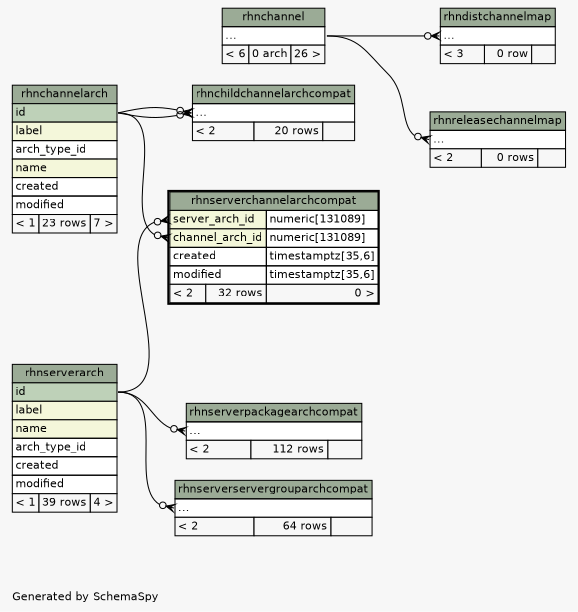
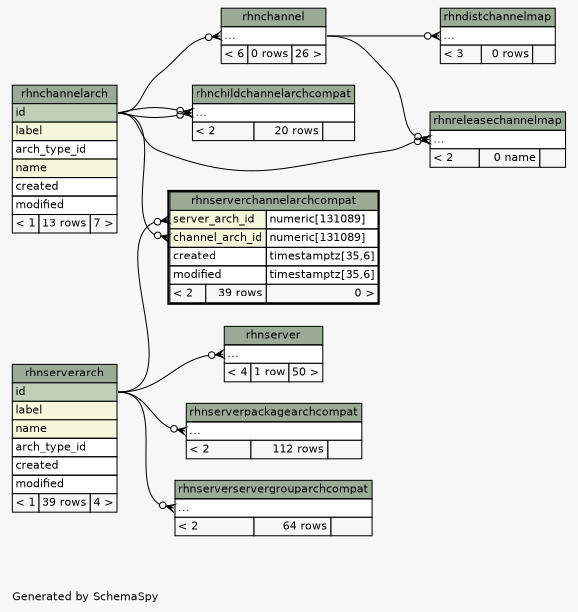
node "rhnchannel": text "0 arch" -> "0 rows"
node "rhndistchannelmap": text "0 row" -> "0 rows"
edge "rhnchannelarch" -> "rhnchannel": added
node "rhnreleasechannelmap": text "0 rows" -> "0 name"
edge "rhnchannelarch" -> "rhnreleasechannelmap": added
node "rhnchannelarch": text "23 rows" -> "13 rows"
node "rhnserverchannelarchcompat": text "32 rows" -> "39 rows"
node "rhnserver": added
